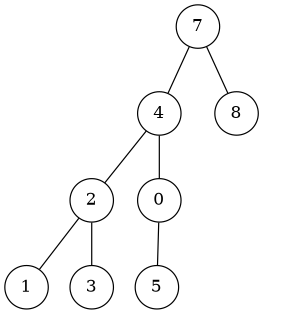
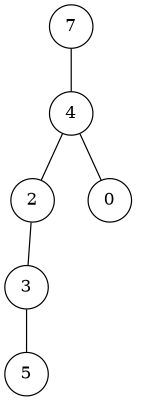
node "8": removed
edge "0" -- "5": now "3" -- "5"
node "1": removed
